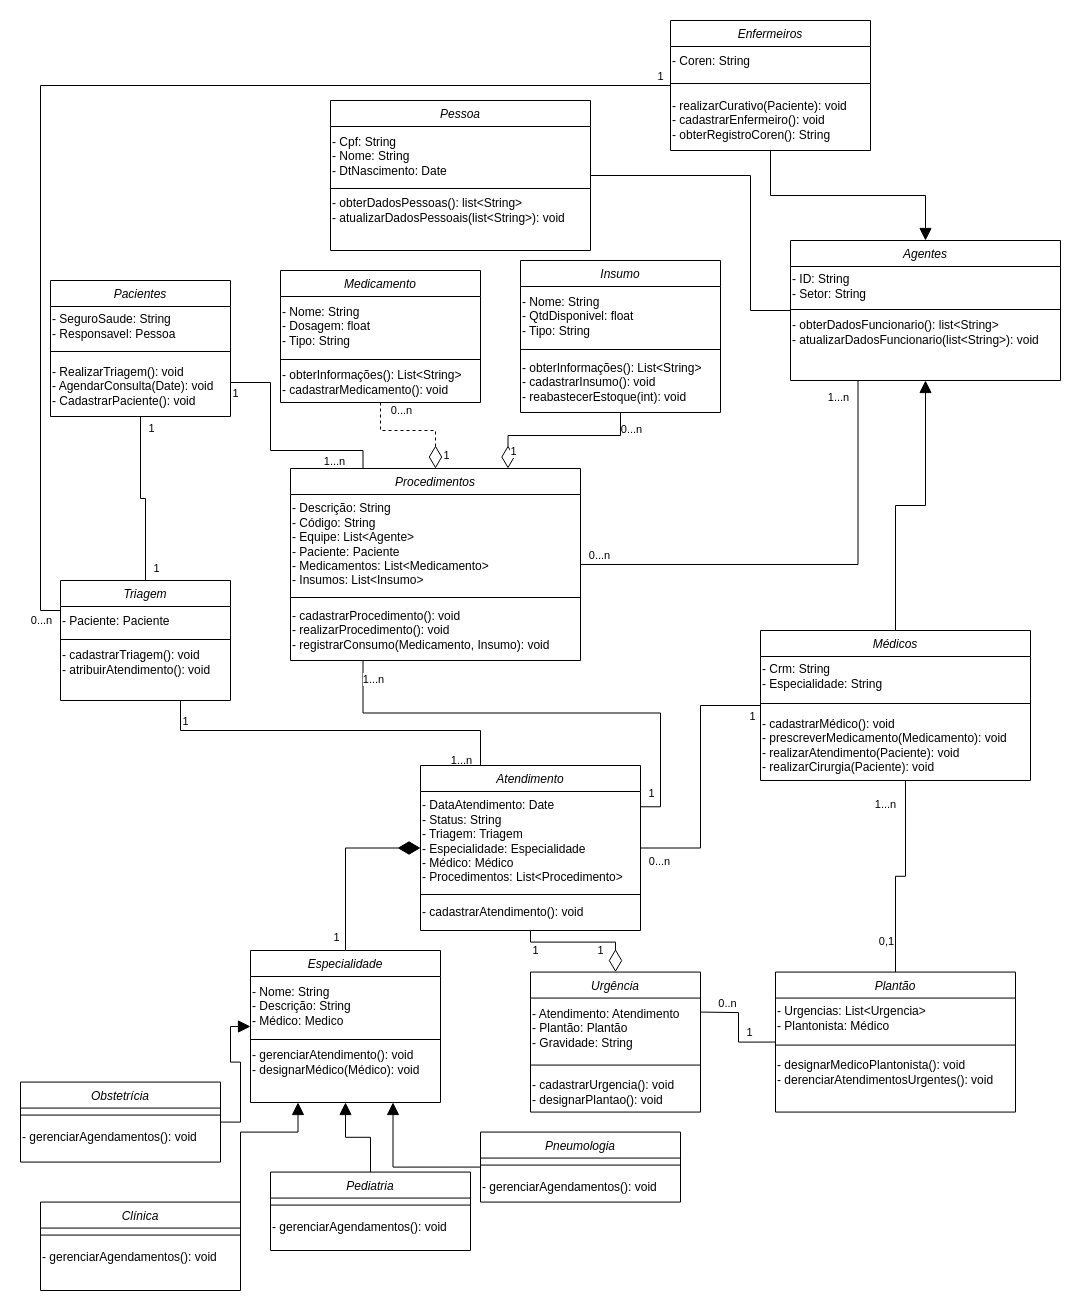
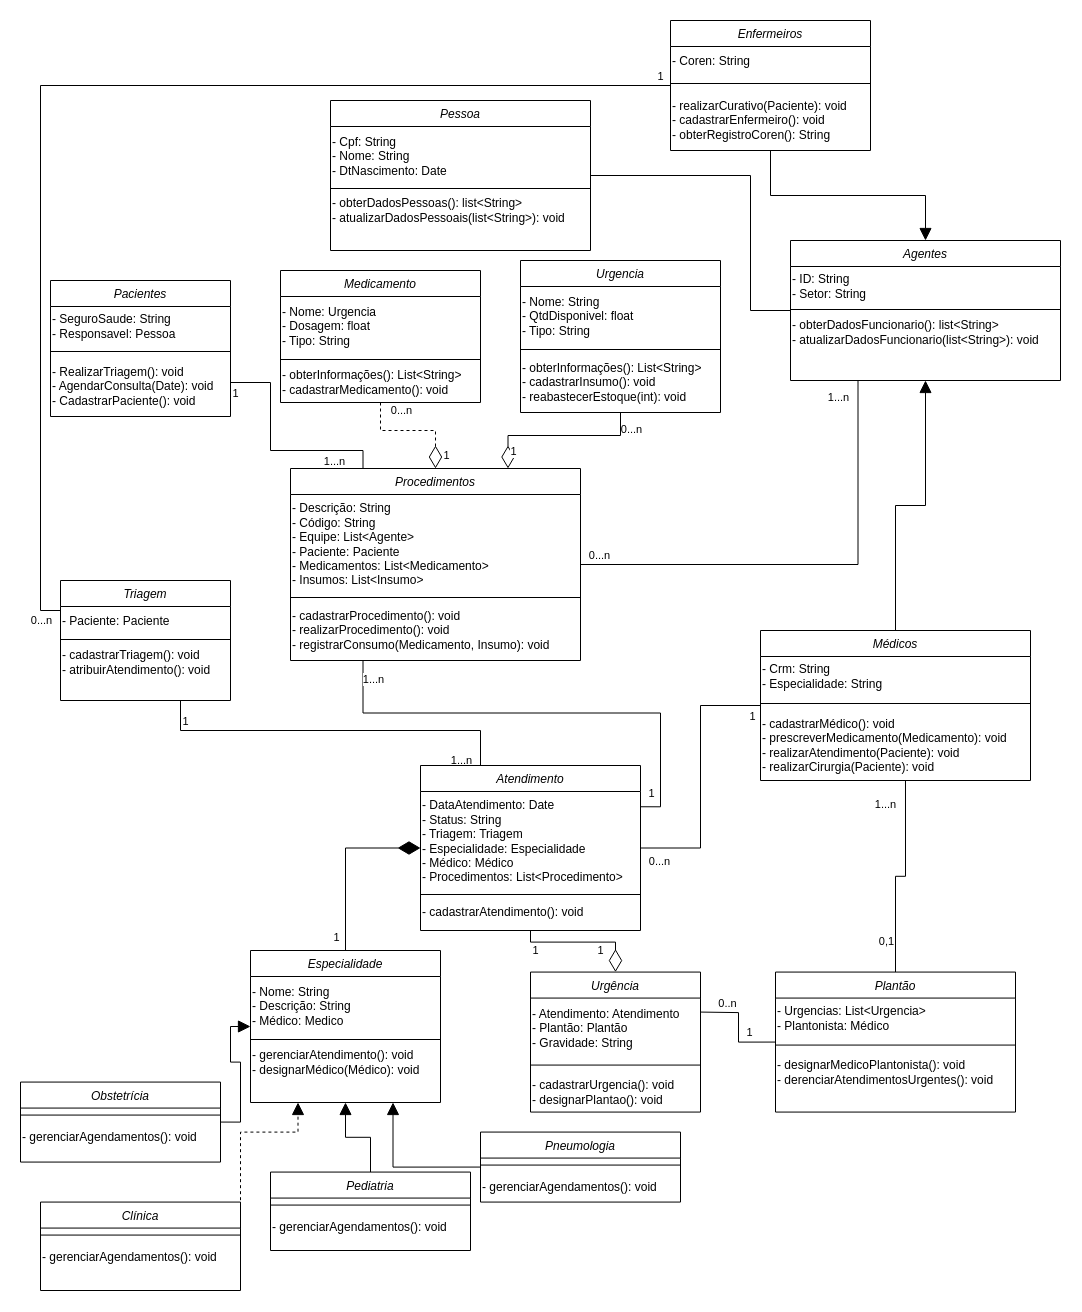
node "Insumo": label "Insumo" -> "Urgencia"
node "- Nome: String - Dosagem: float - Tipo: String": label "- Nome: String - Dosagem: float - Tipo: String" -> "- Nome: Urgencia - Dosagem: float - Tipo: String"
edge "Pacientes" -- "Triagem": removed, labels "1", "1"
edge "Clínica" -> "Especialidade": style solid -> dashed
